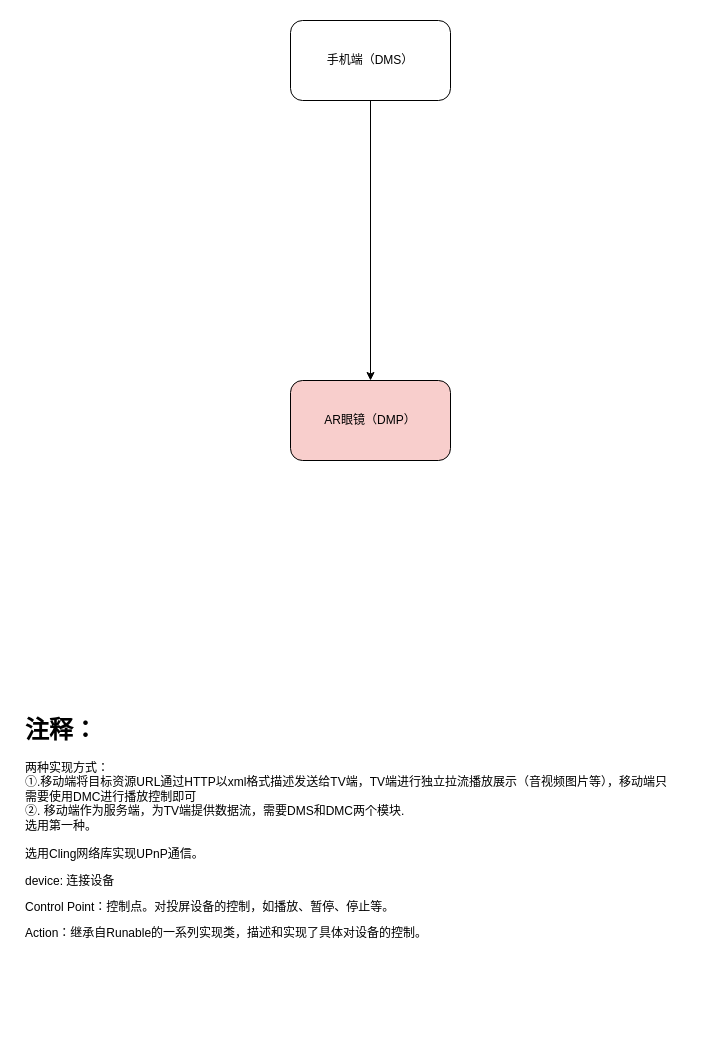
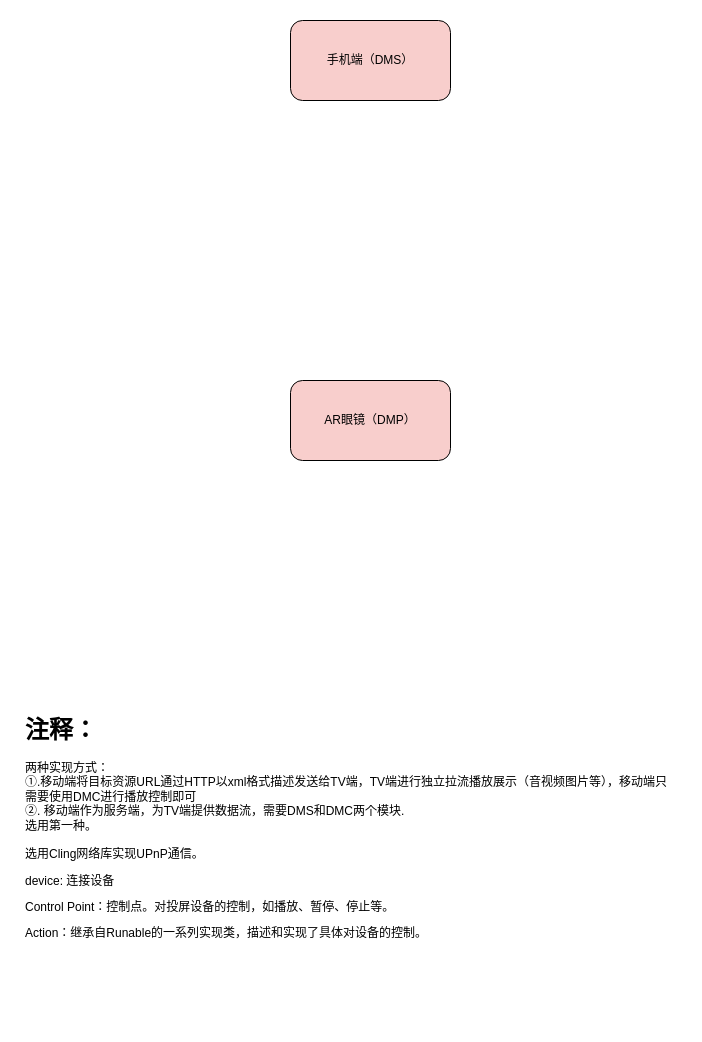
node "手机端（DMS）": fillcolor #ffffff -> #f8cecc
edge "手机端（DMS）" -> "AR眼镜（DMP）": removed
